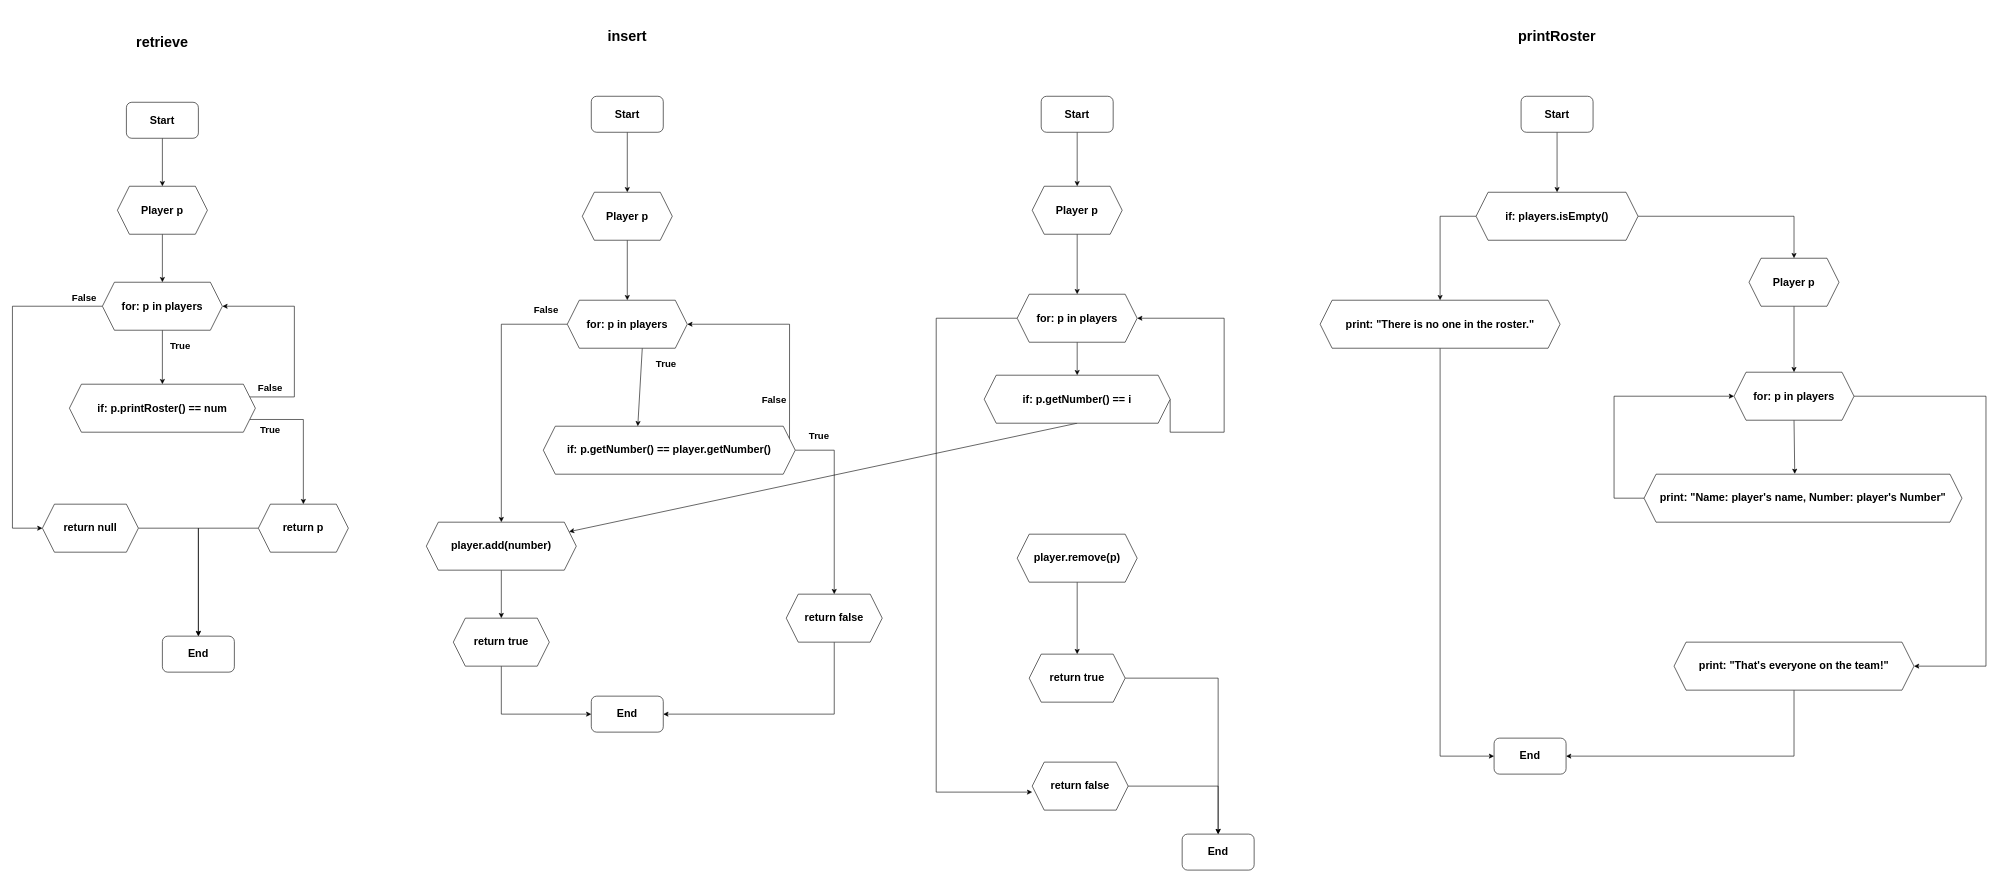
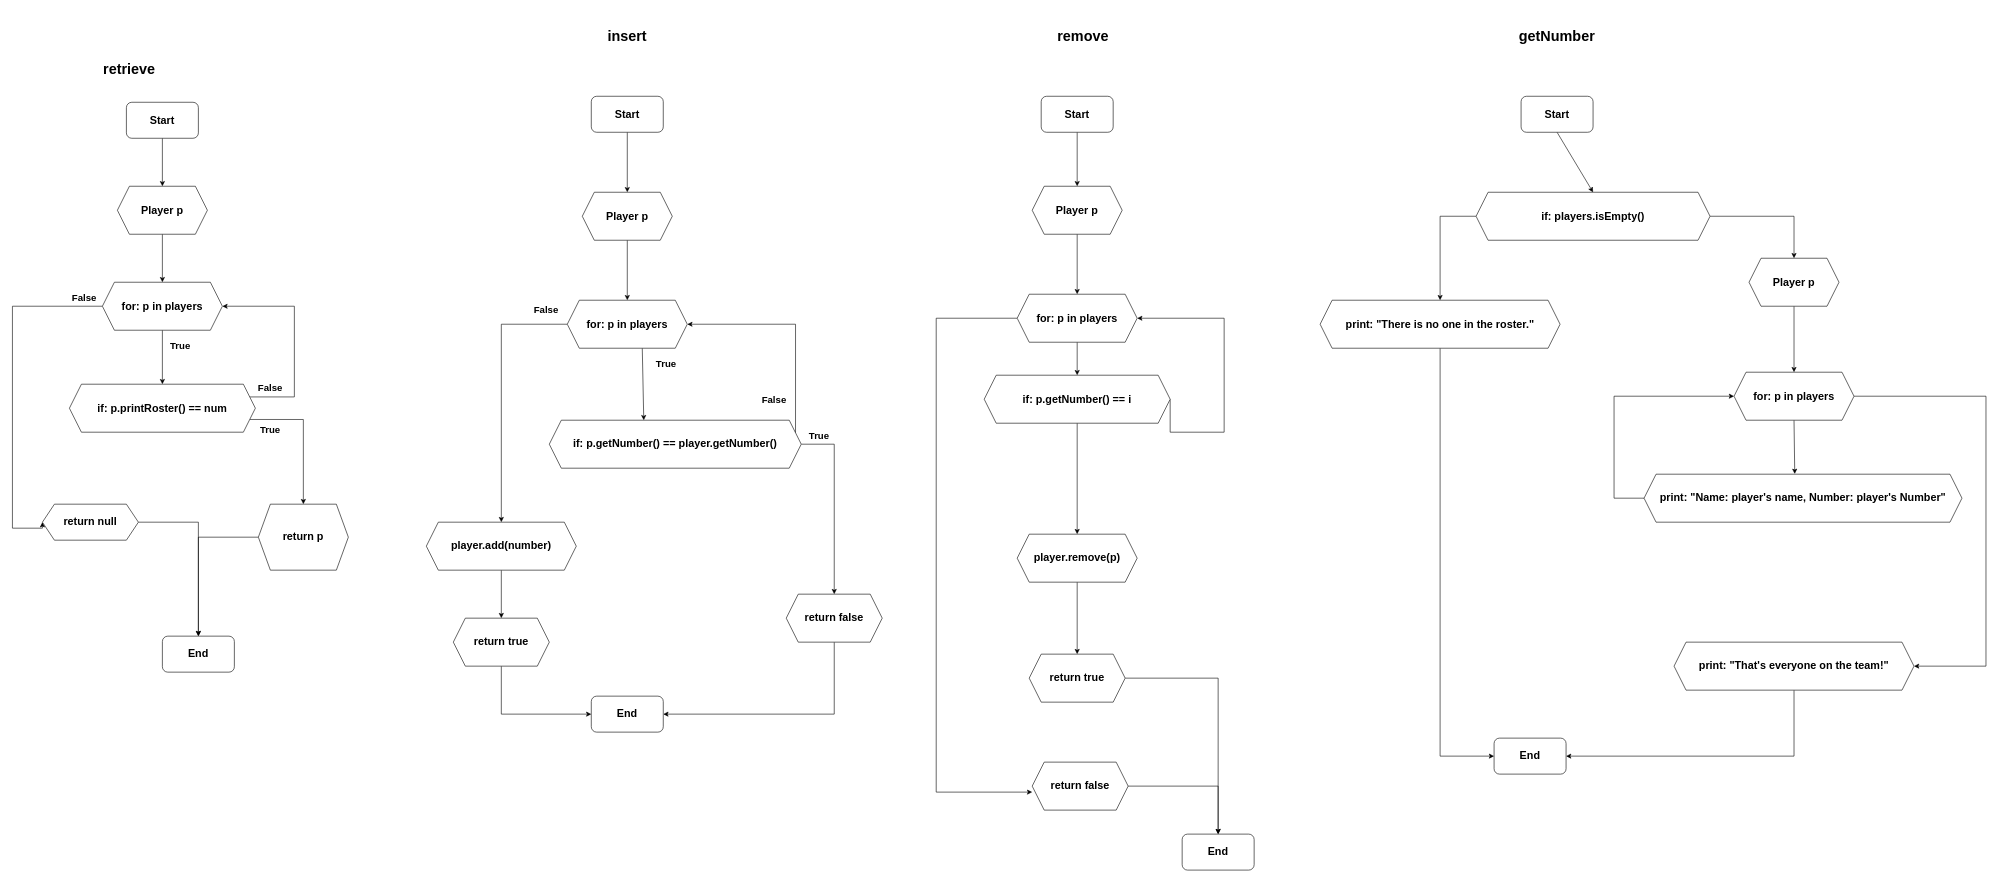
node "remove": added
node "printRoster": label "printRoster" -> "getNumber"
node "retrieve": moved (162, 42) -> (129, 69)
node "if: players.isEmpty()": size 162x48 -> 234x48
node "if: p.getNumber() == player.getNumber()": moved (669, 450) -> (675, 444)
edge "if: p.getNumber() == i" -> "player.add(number)": now "if: p.getNumber() == i" -> "player.remove(p)"
node "return null": size 96x48 -> 96x36
node "return p": size 90x48 -> 90x66
